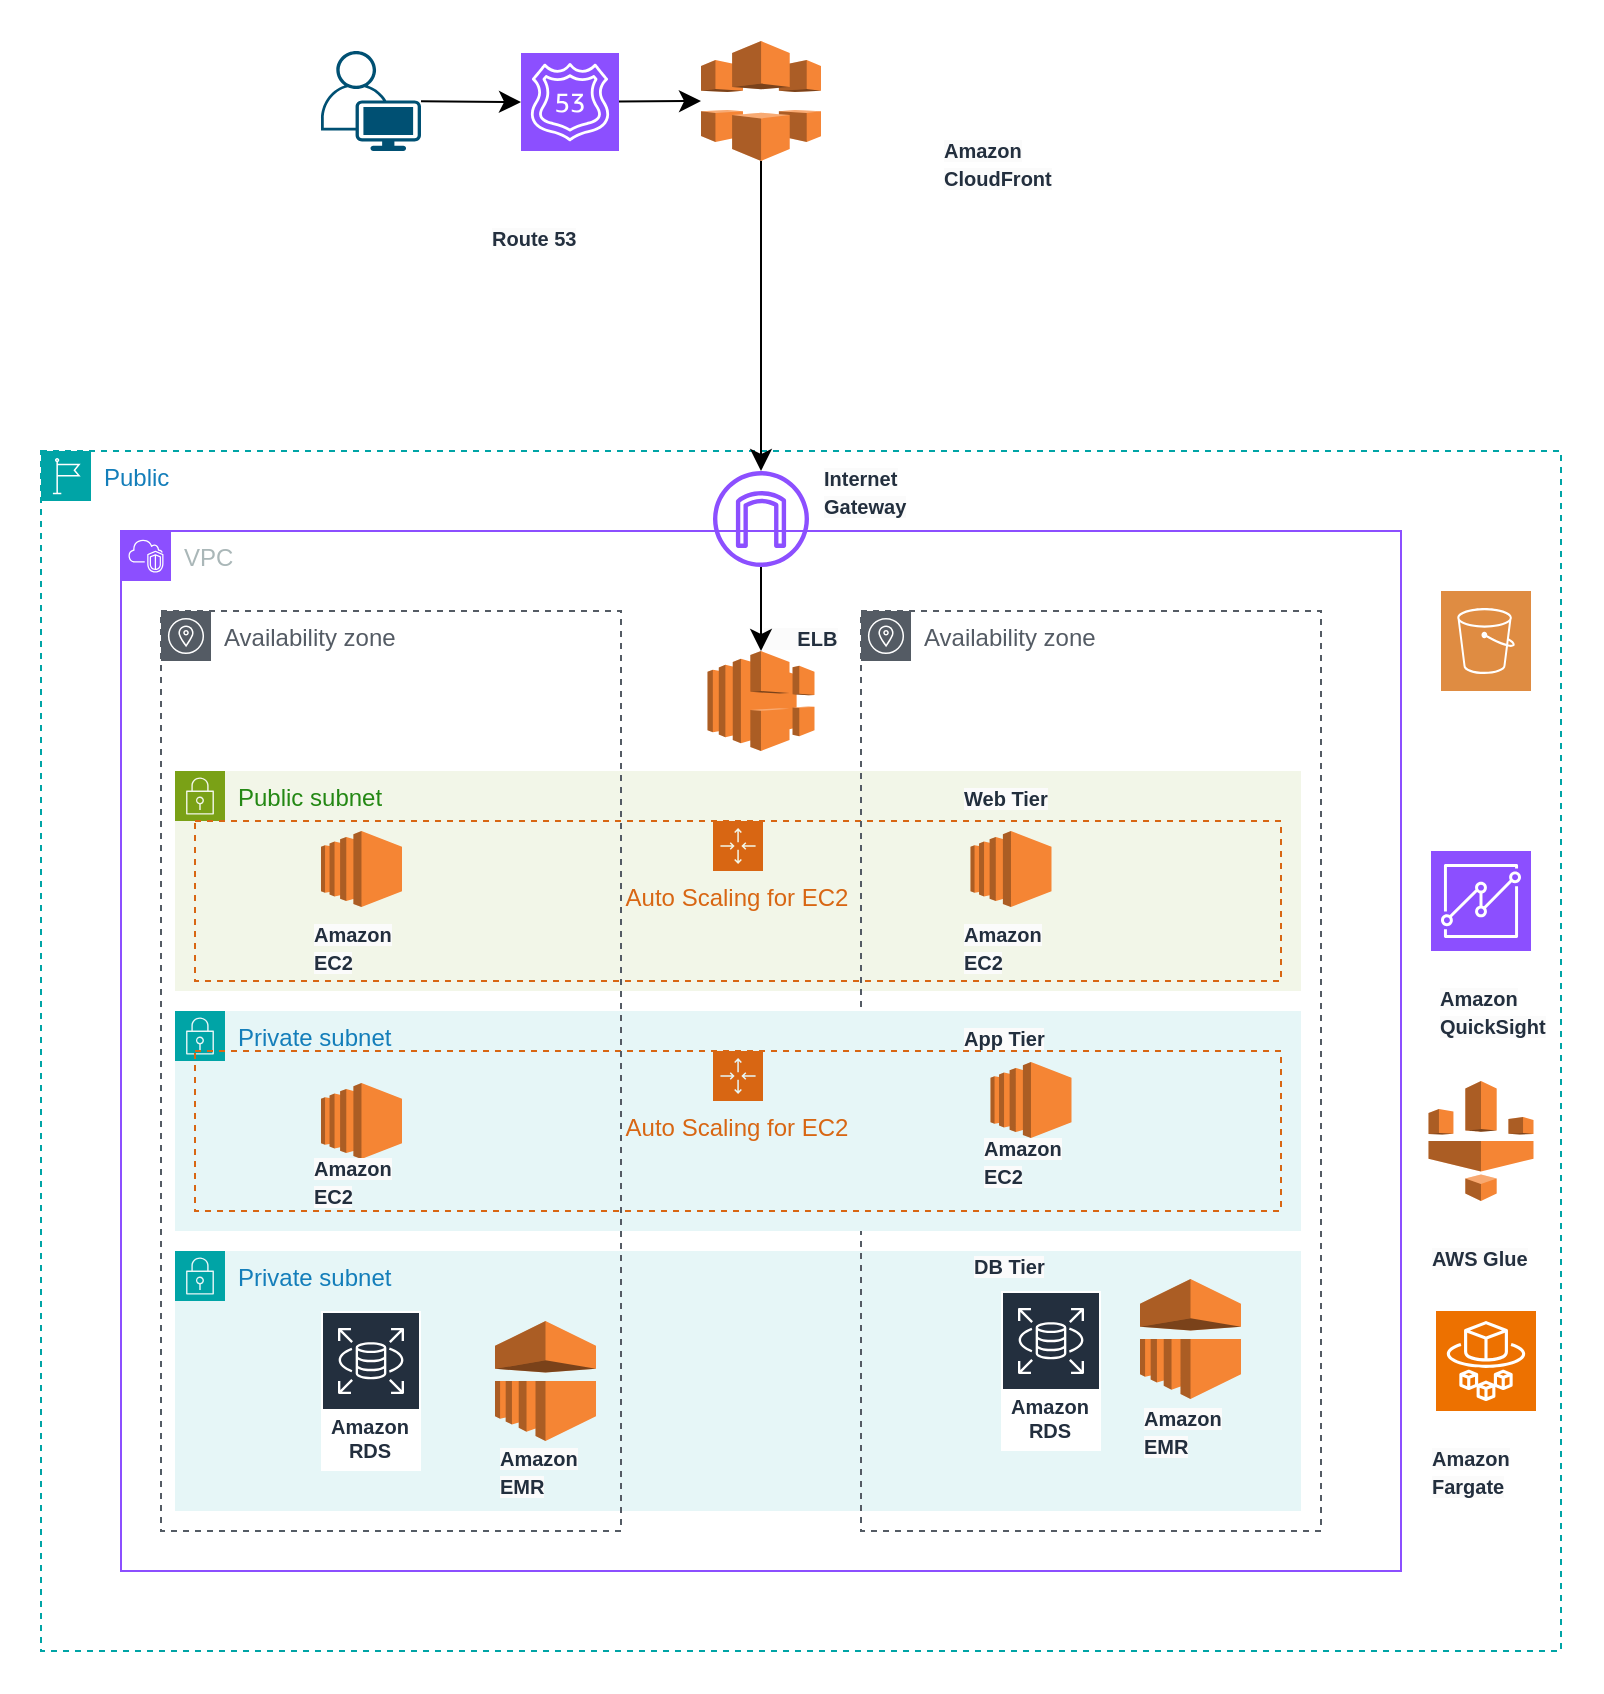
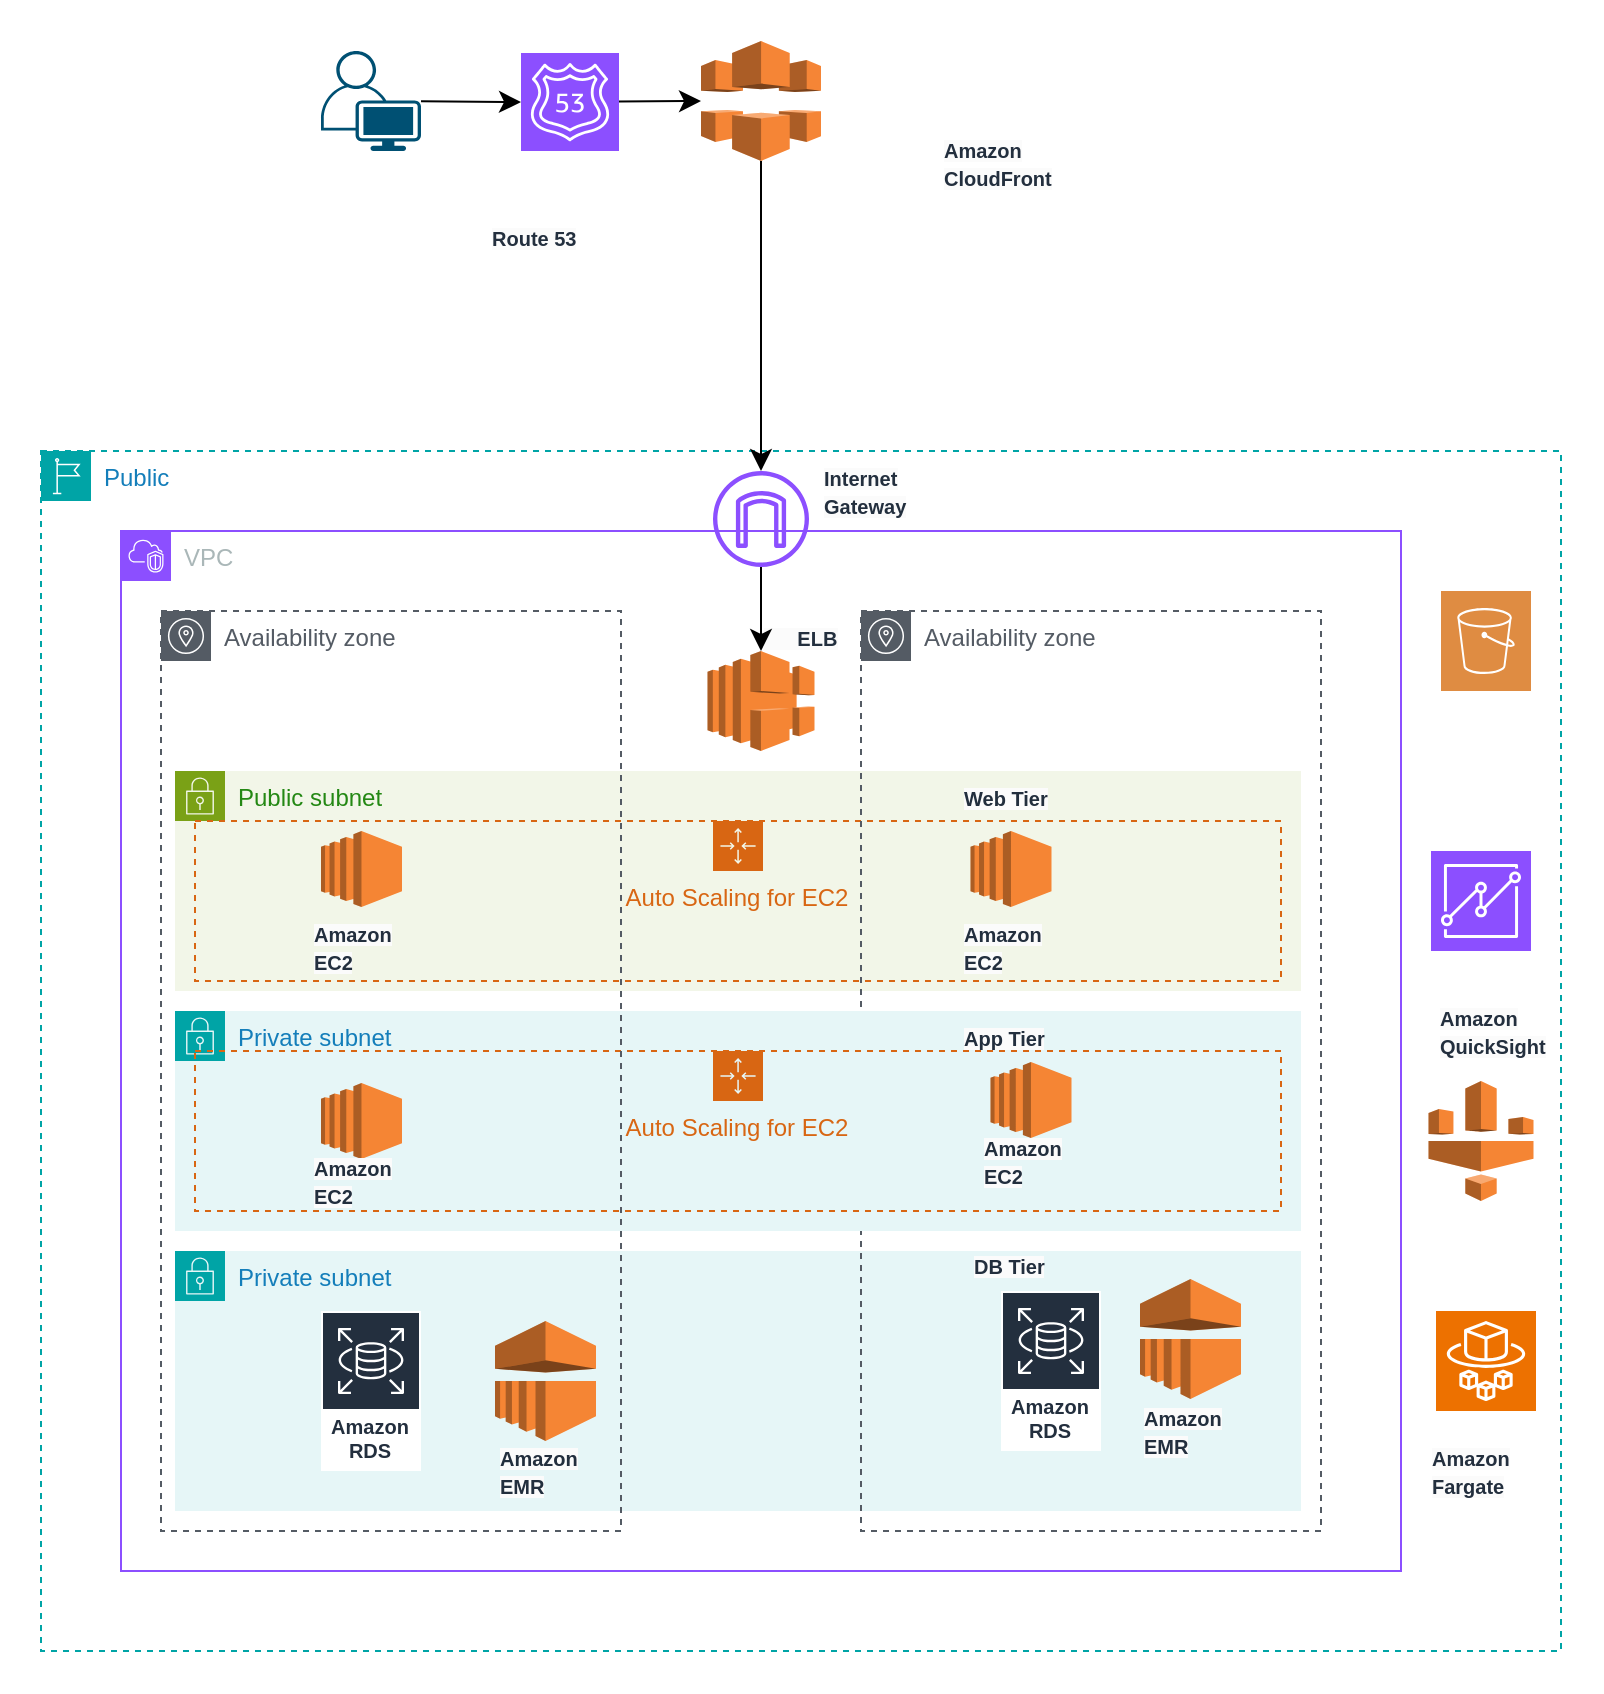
node "Amazon QuickSight": moved (1486, 1001) -> (1486, 1021)
node "AWS Glue": removed
